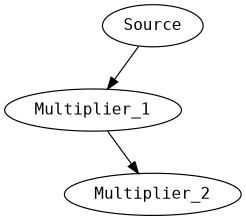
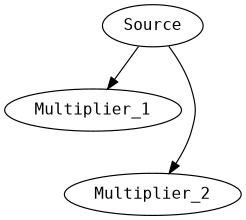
edge "Multiplier_1" -> "Multiplier_2": now "Source" -> "Multiplier_2"
